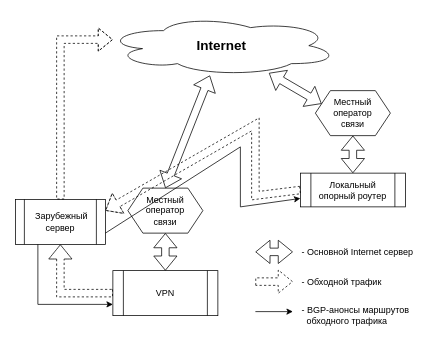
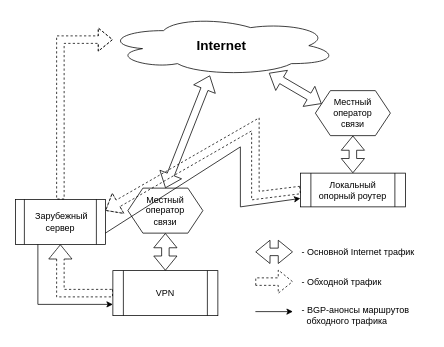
node "- Основной Internet сервер": label "- Основной Internet сервер" -> "- Основной Internet трафик"
